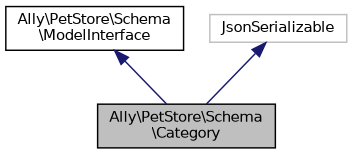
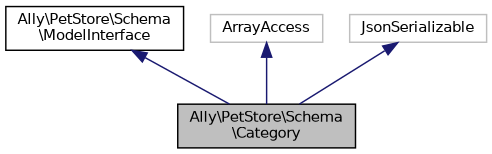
node "ArrayAccess": added
